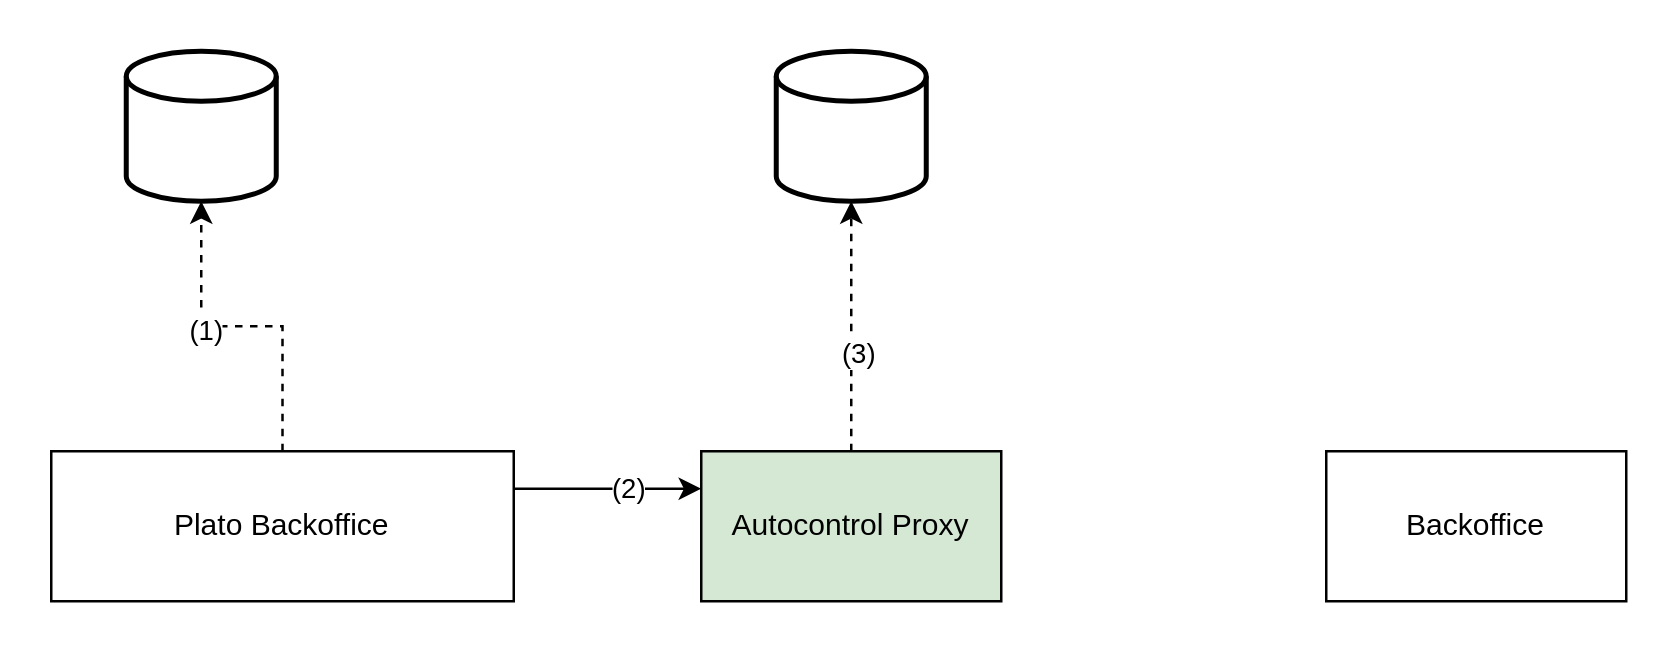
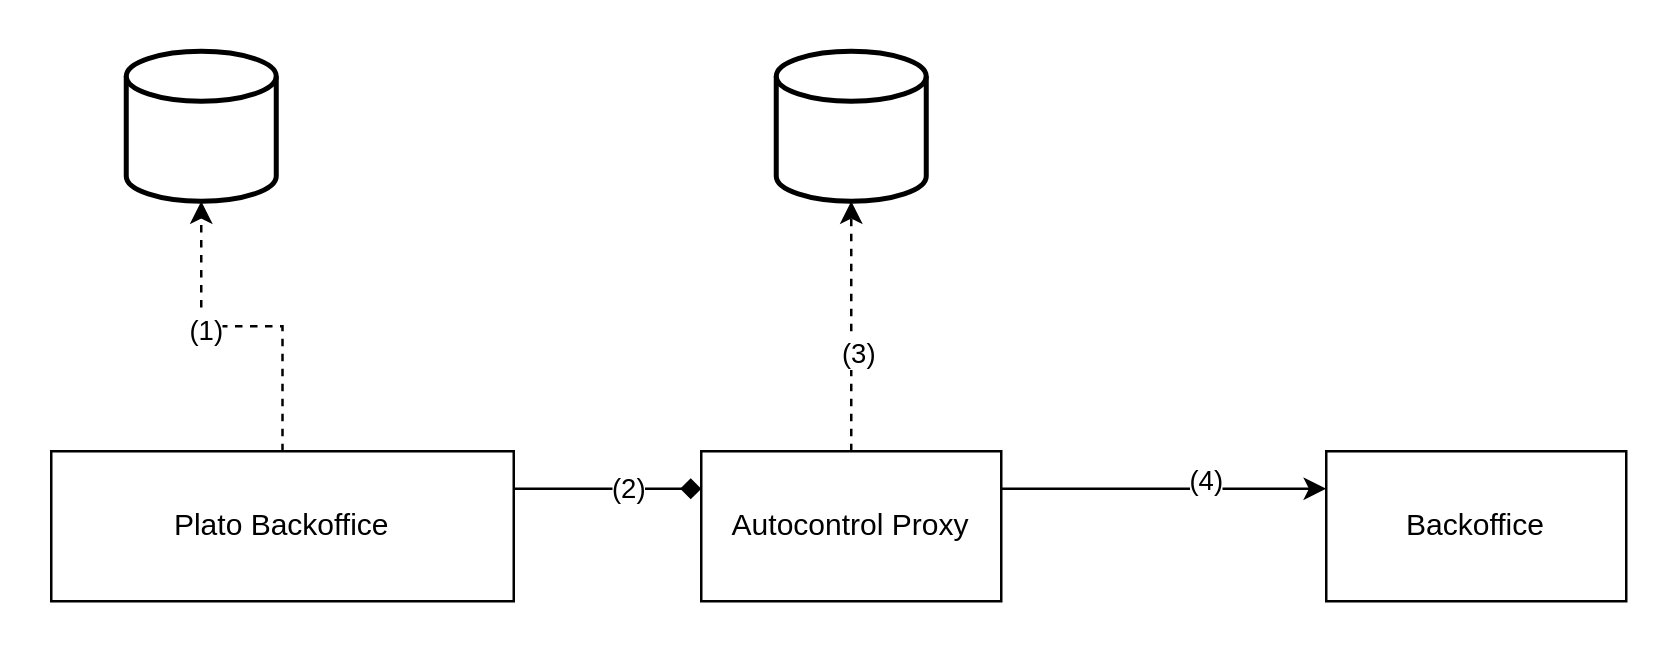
edge "Plato Backoffice" -> "Autocontrol Proxy": arrowhead classic -> diamond
edge "Autocontrol Proxy" -> "Backoffice": added, label "(4)"
node "Autocontrol Proxy": fillcolor #d5e8d4 -> #ffffff
